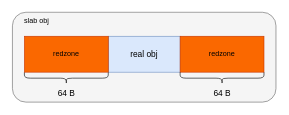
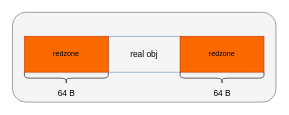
node "slab obj": removed
node "real obj": fillcolor #dae8fc -> #f5f5f5
